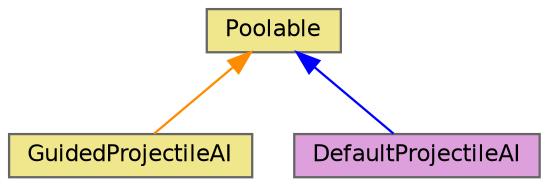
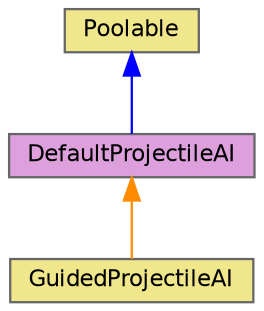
edge "GuidedProjectileAI" -> "Poolable": now "GuidedProjectileAI" -> "DefaultProjectileAI"
